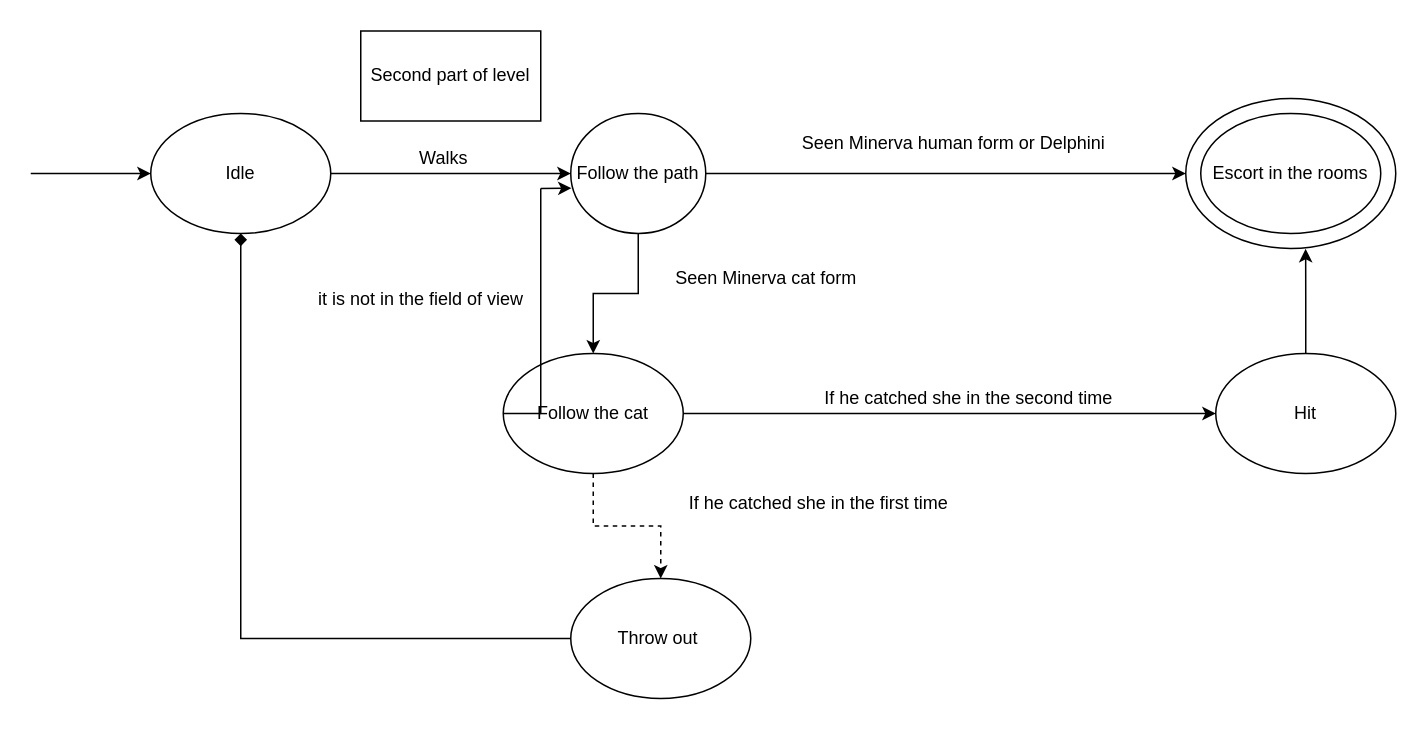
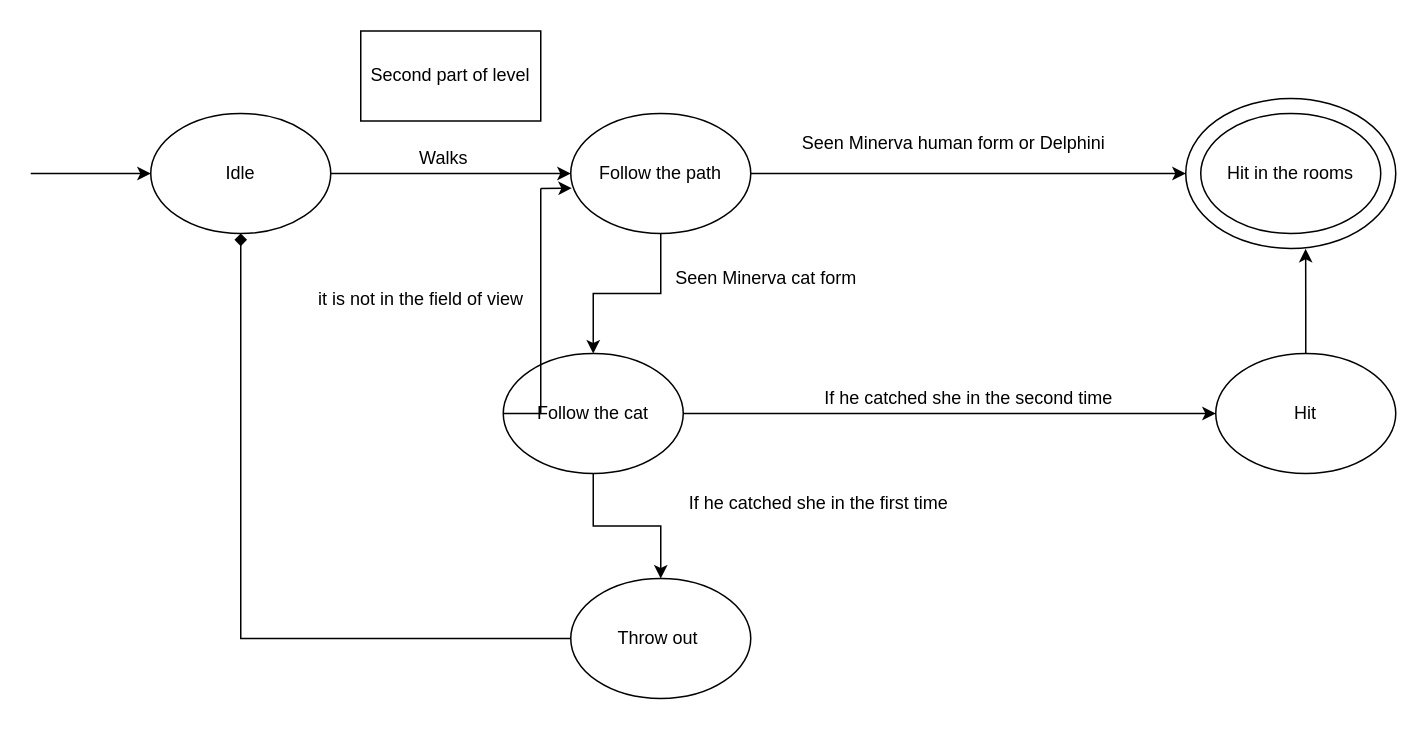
node "Follow the path": size 135x120 -> 180x120
node "Escort in the rooms": label "Escort in the rooms" -> "Hit in the rooms"
edge "Follow the cat" -> "Throw out": style dashed -> solid
